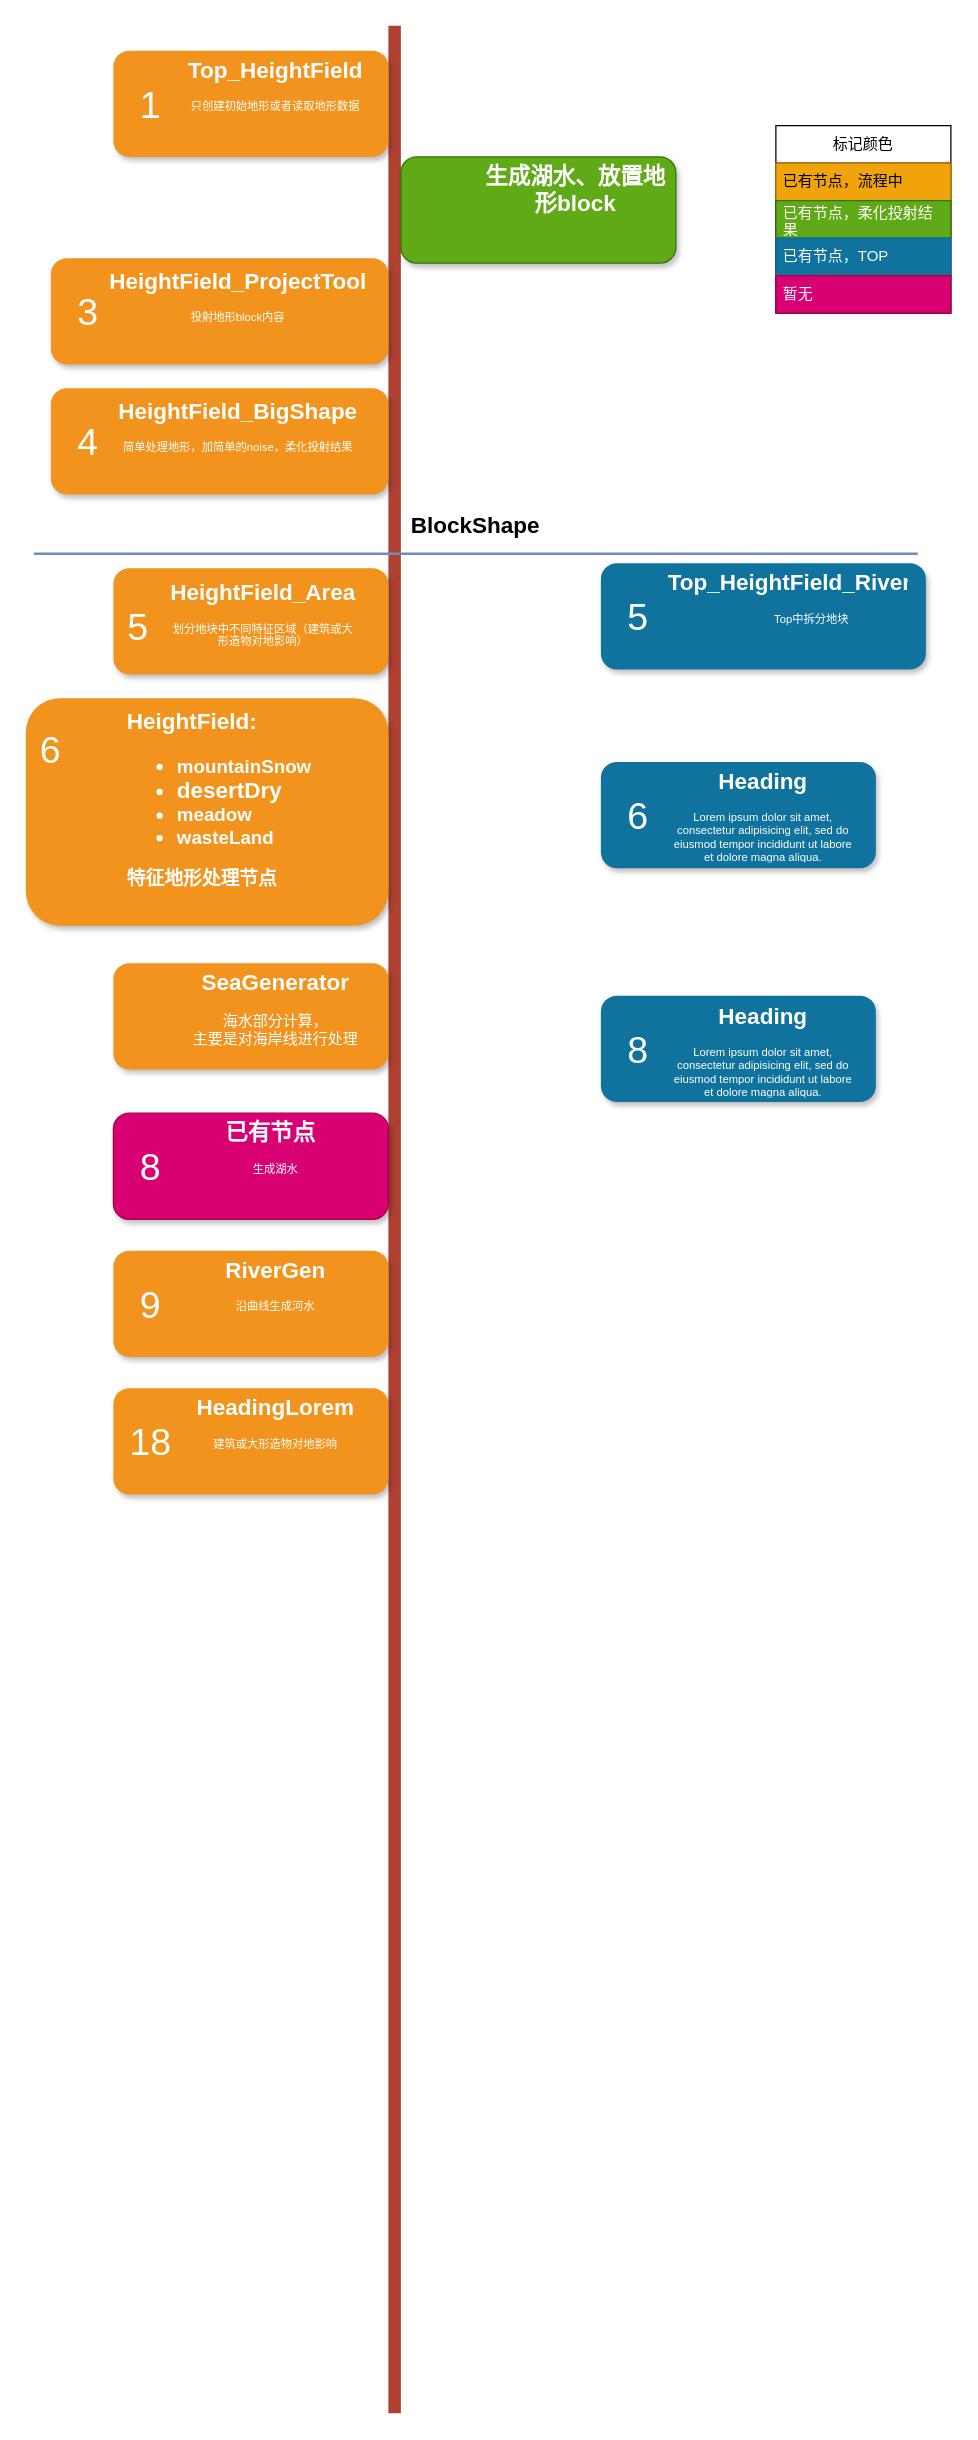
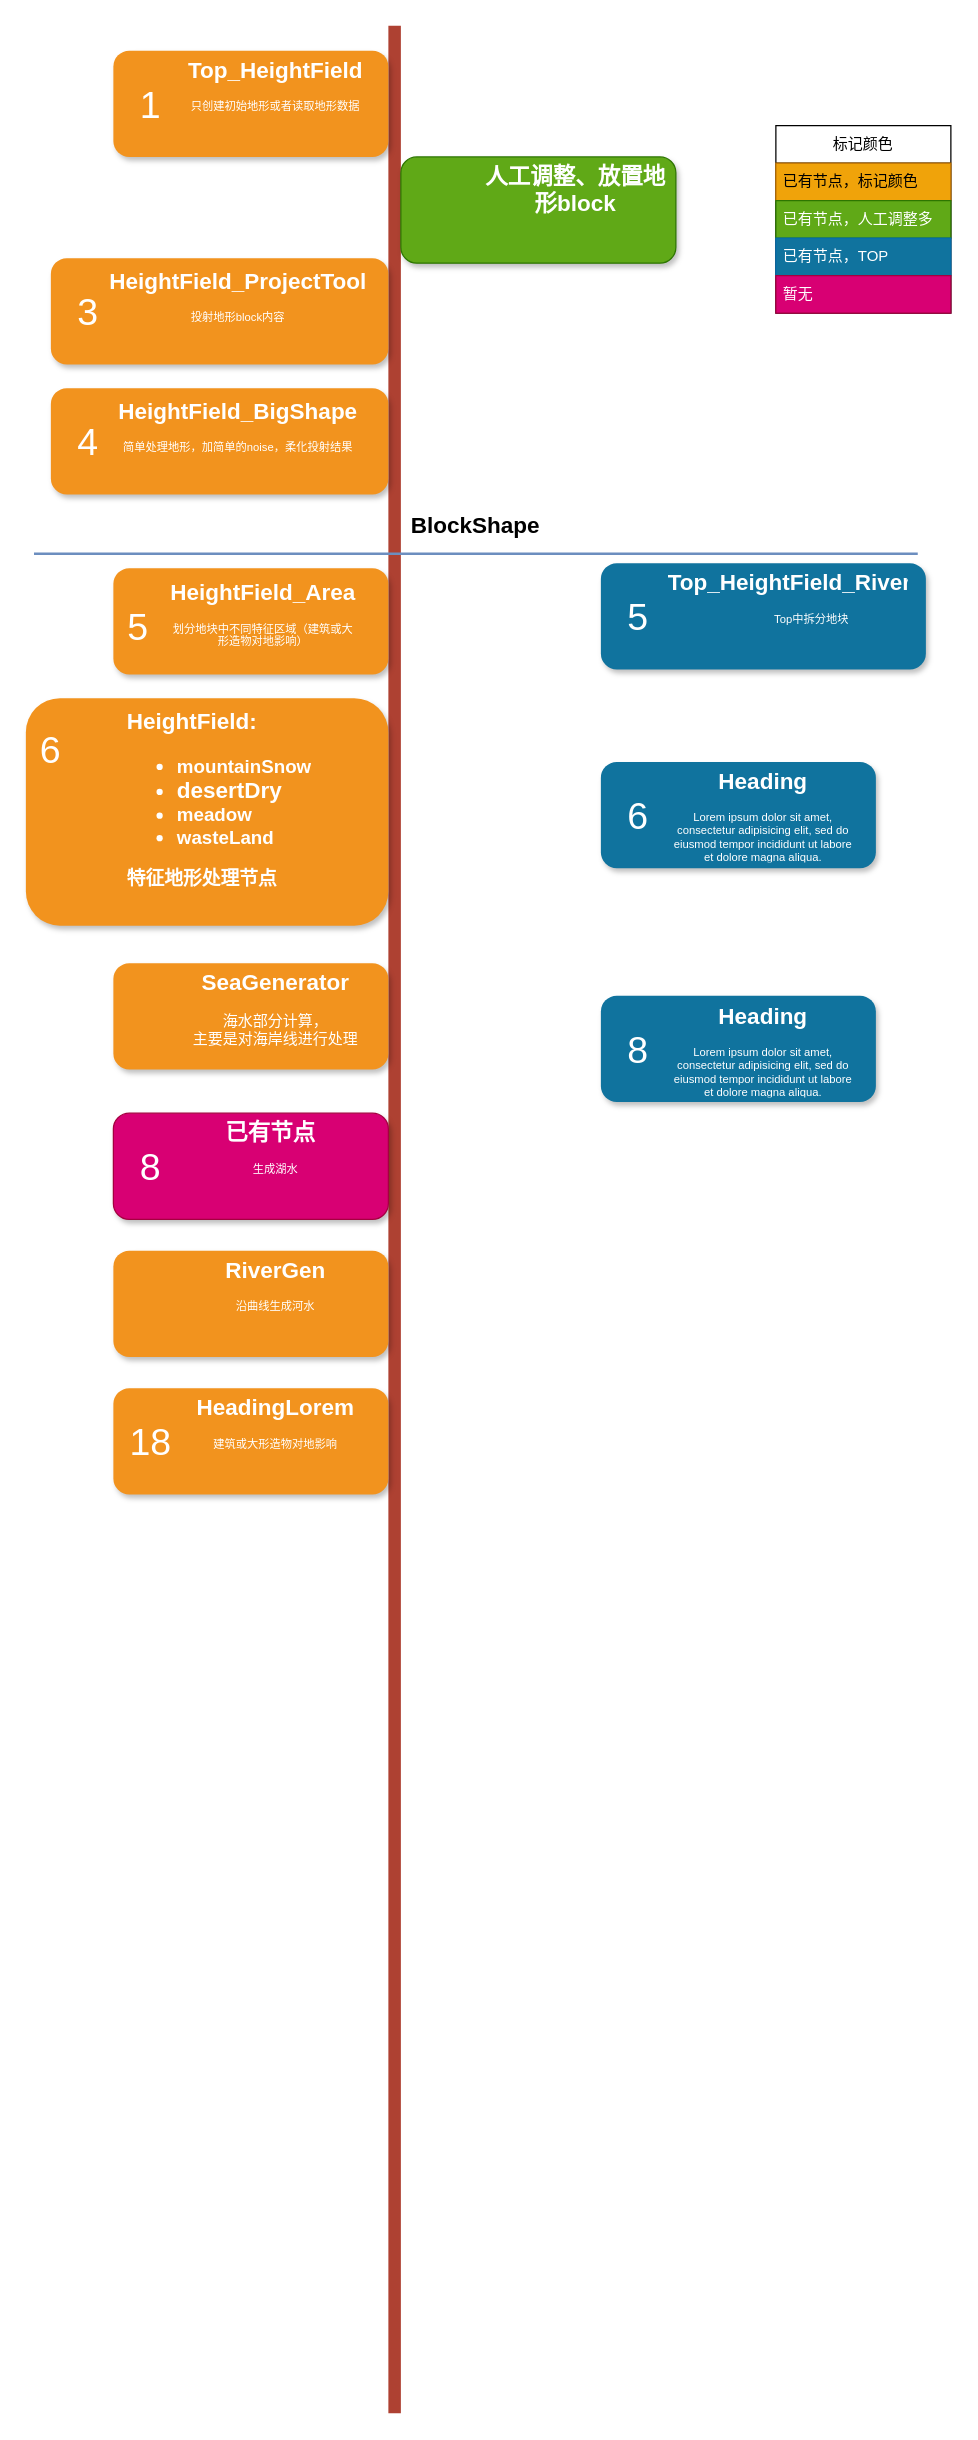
node "生成湖水、放置地形block": label "生成湖水、放置地形block" -> "人工调整、放置地形block"
node "已有节点，流程中": label "已有节点，流程中" -> "已有节点，标记颜色"
node "已有节点，柔化投射结果": label "已有节点，柔化投射结果" -> "已有节点，人工调整多"
node "9": removed
